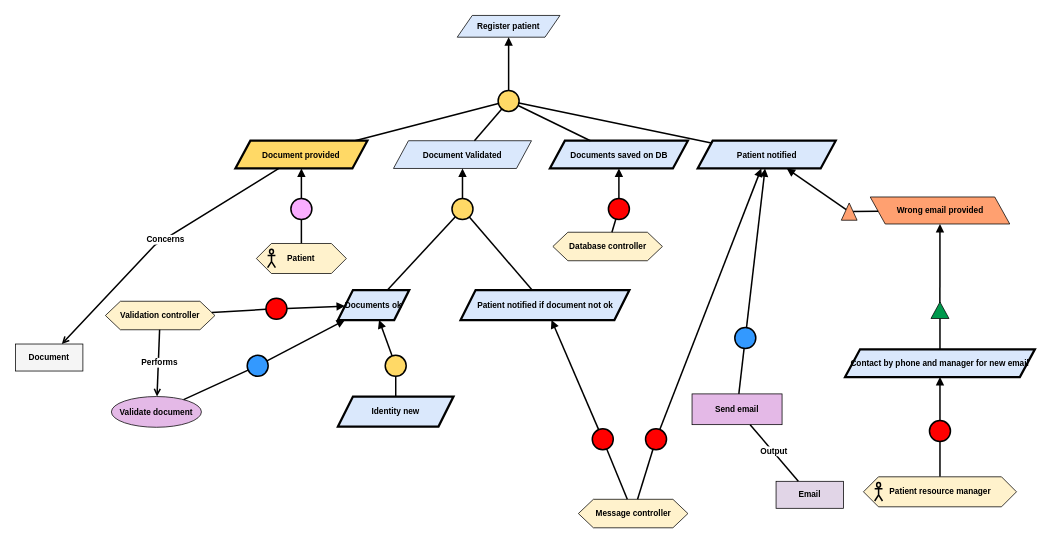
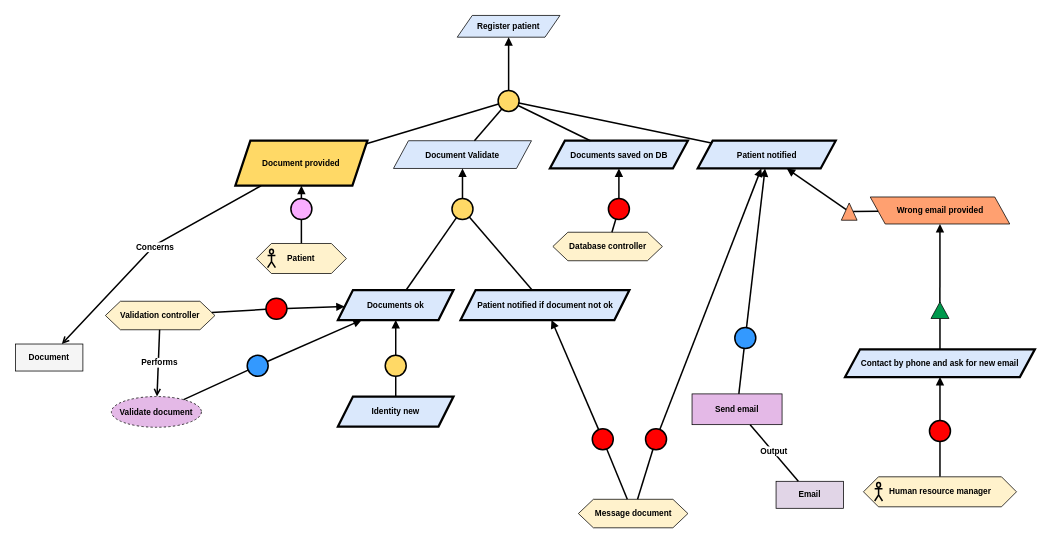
node "Document provided": size 132x28 -> 132x45
node "Document Validated": label "Document Validated" -> "Document Validate"
node "Documents ok": size 71x30 -> 116x30
node "Contact by phone and manager for new email": label "Contact by phone and manager for new email" -> "Contact by phone and ask for new email"
node "Validate document": style solid -> dashed
node "Patient resource manager": label "Patient resource manager" -> "Human resource manager"
node "Message controller": label "Message controller" -> "Message document"
